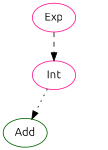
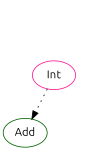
node "Exp": removed
